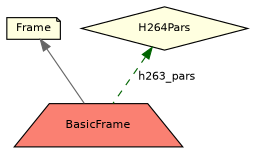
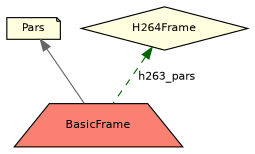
node "Frame": label "Frame" -> "Pars"
node "H264Pars": label "H264Pars" -> "H264Frame"
